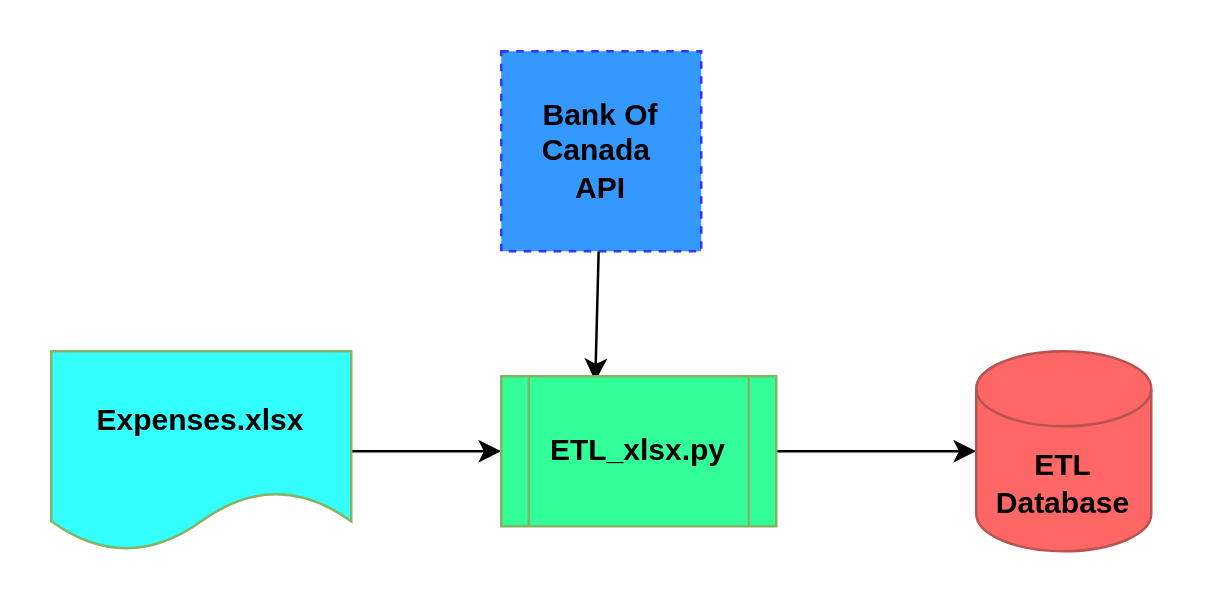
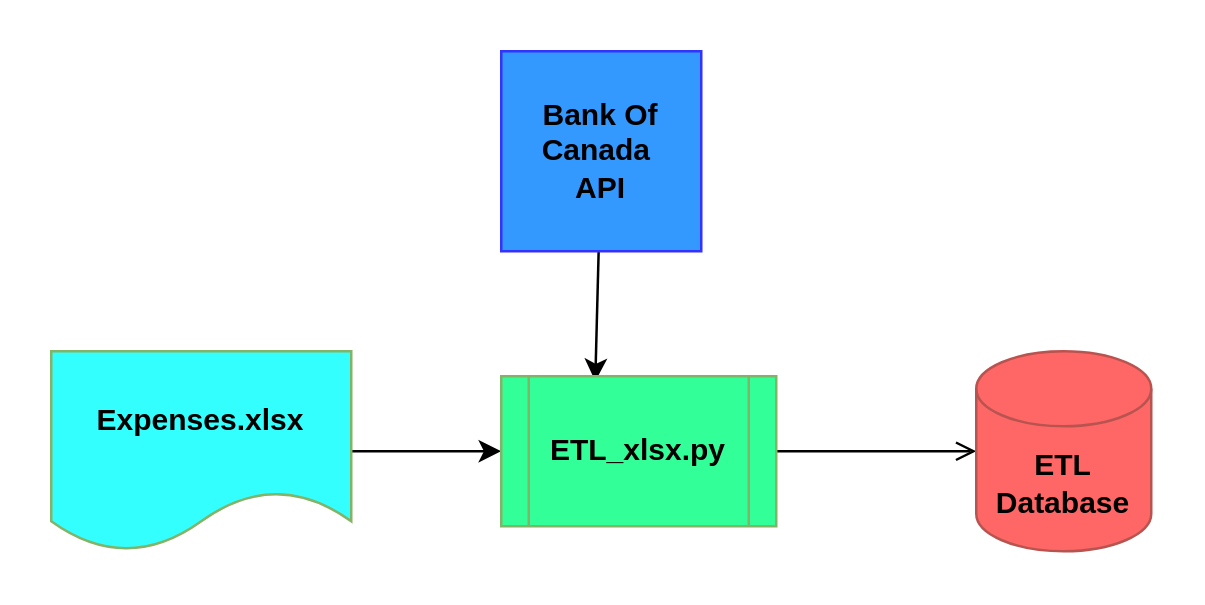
node "Bank Of Canada API": style dashed -> solid
edge "ETL_xlsx.py" -> "ETL Database": arrowhead classic -> open
